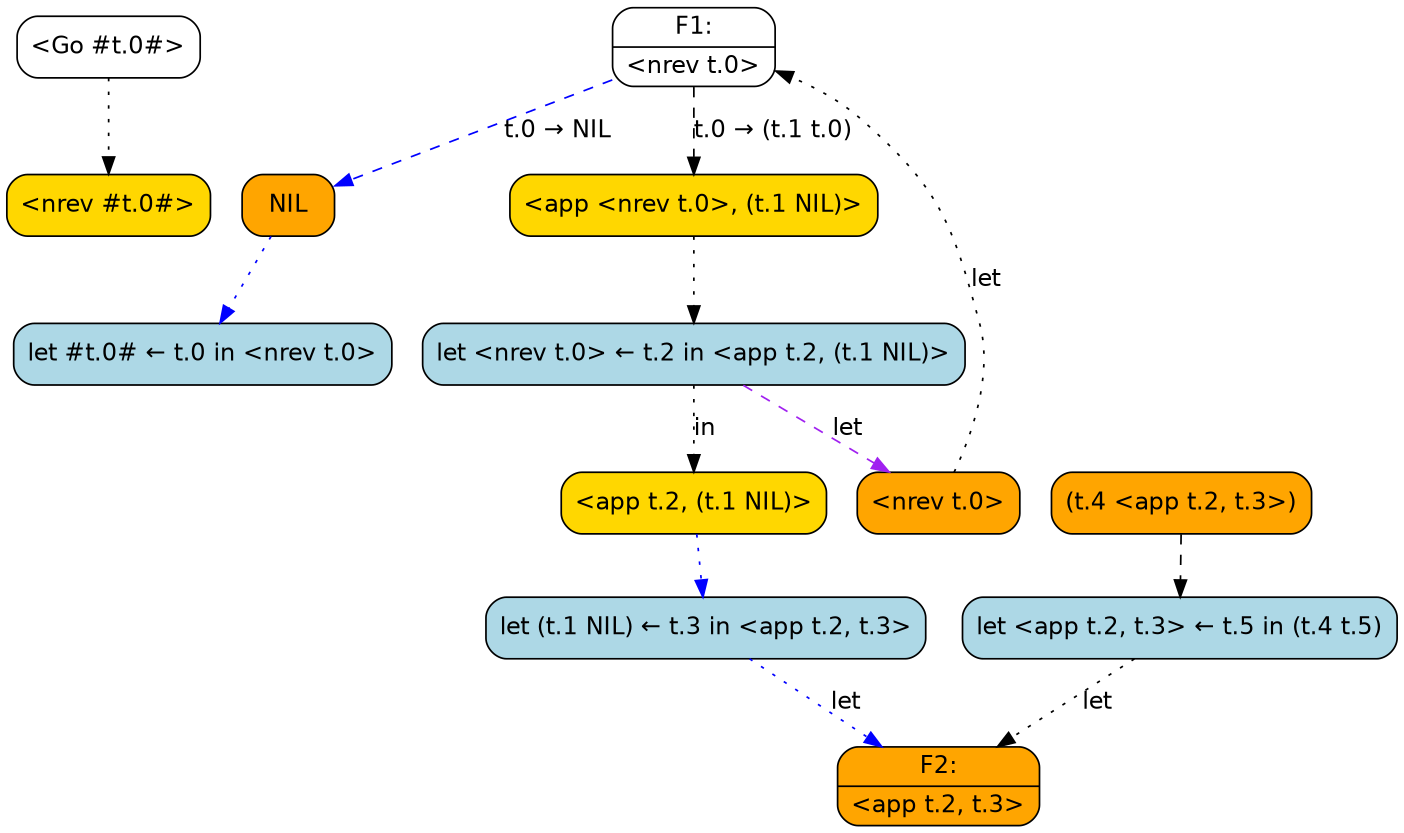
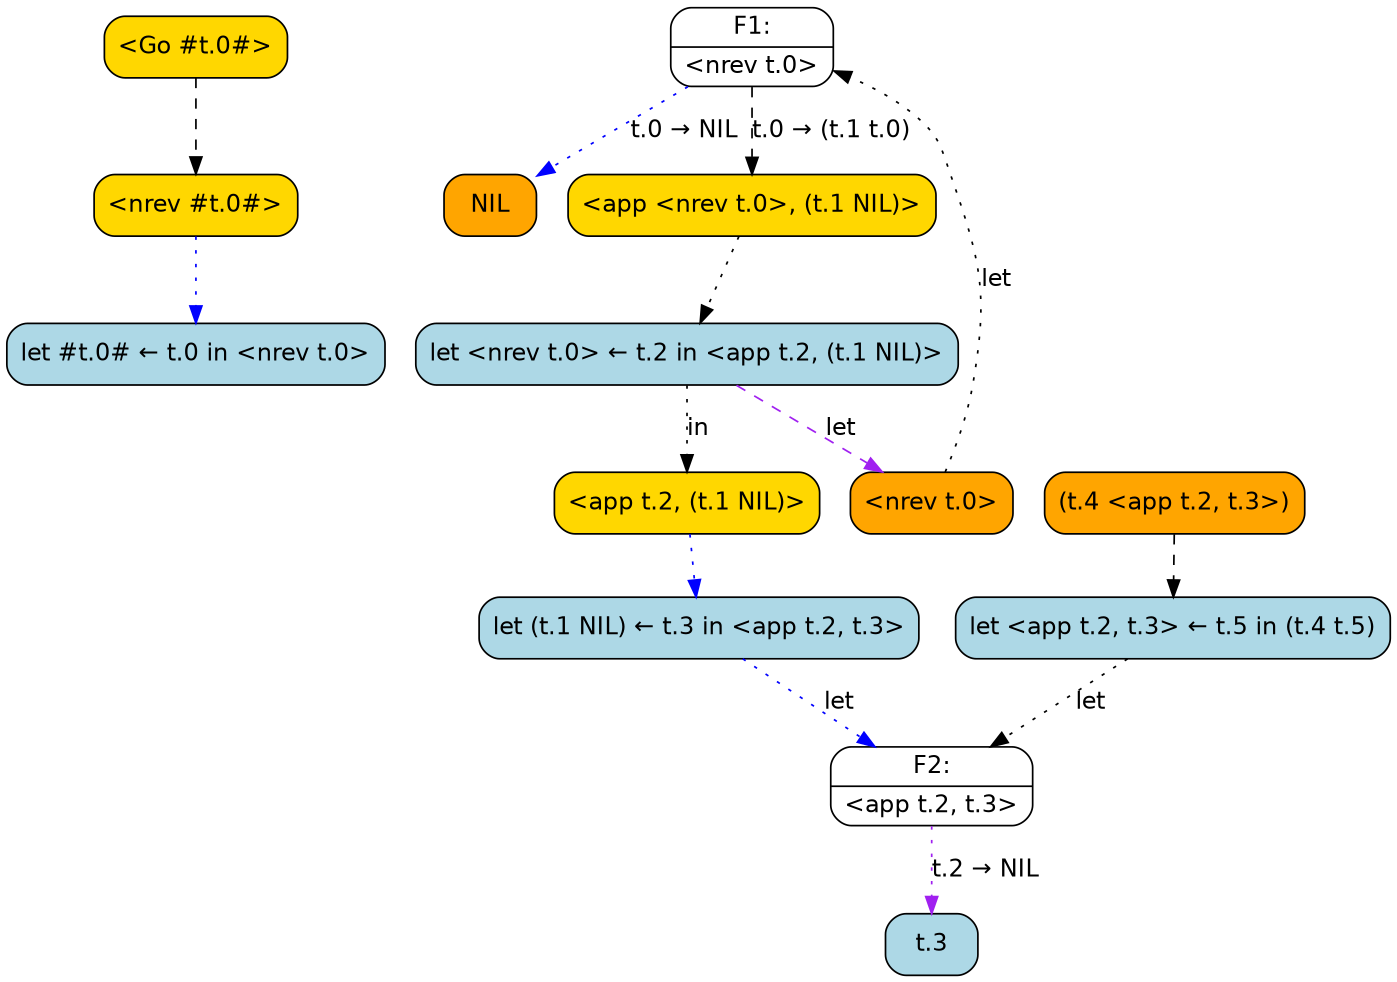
node "<Go #t.0#>": fillcolor white -> gold
edge "<Go #t.0#>" -> "<nrev #t.0#>": style dotted -> dashed
edge "F1:" -> "NIL": style dashed -> dotted
edge "NIL" -> "let #t.0# ← t.0 in <nrev t.0>": now "<nrev #t.0#>" -> "let #t.0# ← t.0 in <nrev t.0>"
node "F2:": fillcolor orange -> white
node "t.3": added
